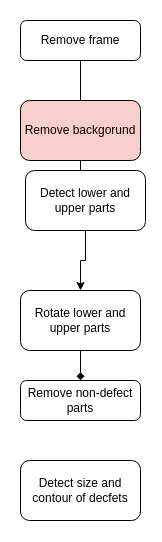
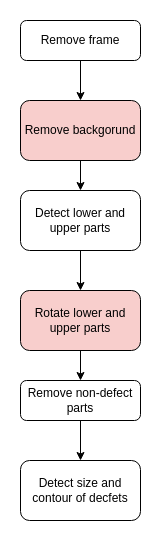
edge "Remove frame" -- "Remove backgorund": arrowhead none -> classic
node "Detect lower and upper parts": moved (86, 201) -> (81, 221)
node "Rotate lower and upper parts": fillcolor #ffffff -> #f8cecc
edge "Rotate lower and upper parts" -> "Remove non-defect parts": arrowhead diamond -> classic
edge "Remove non-defect parts" -> "Detect size and contour of decfets": added
